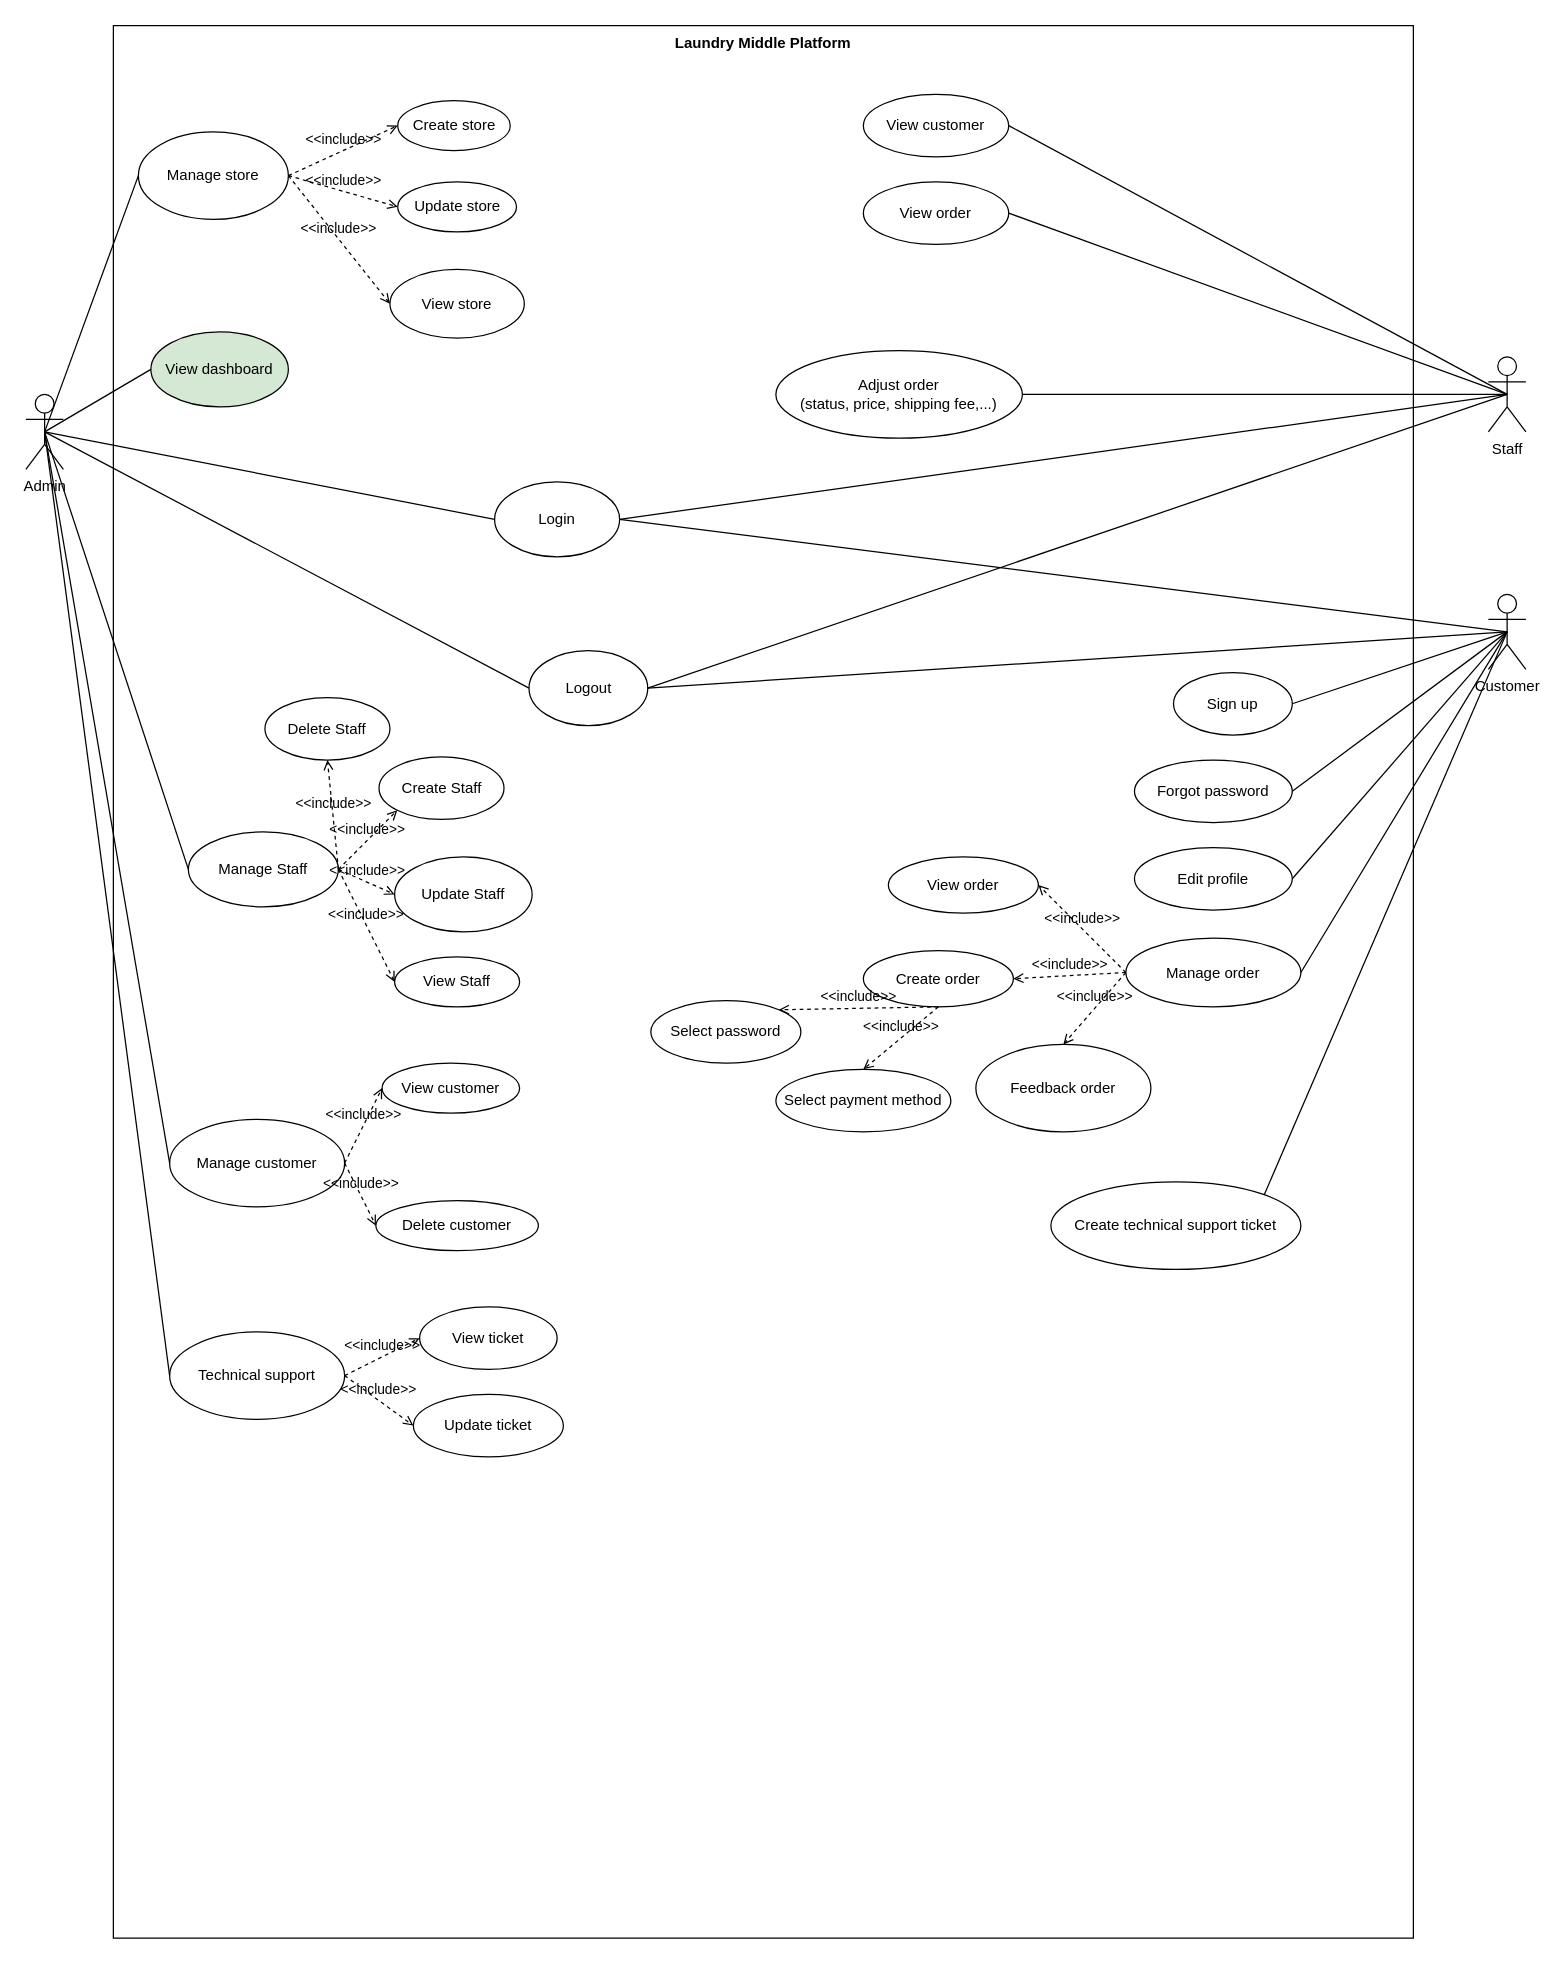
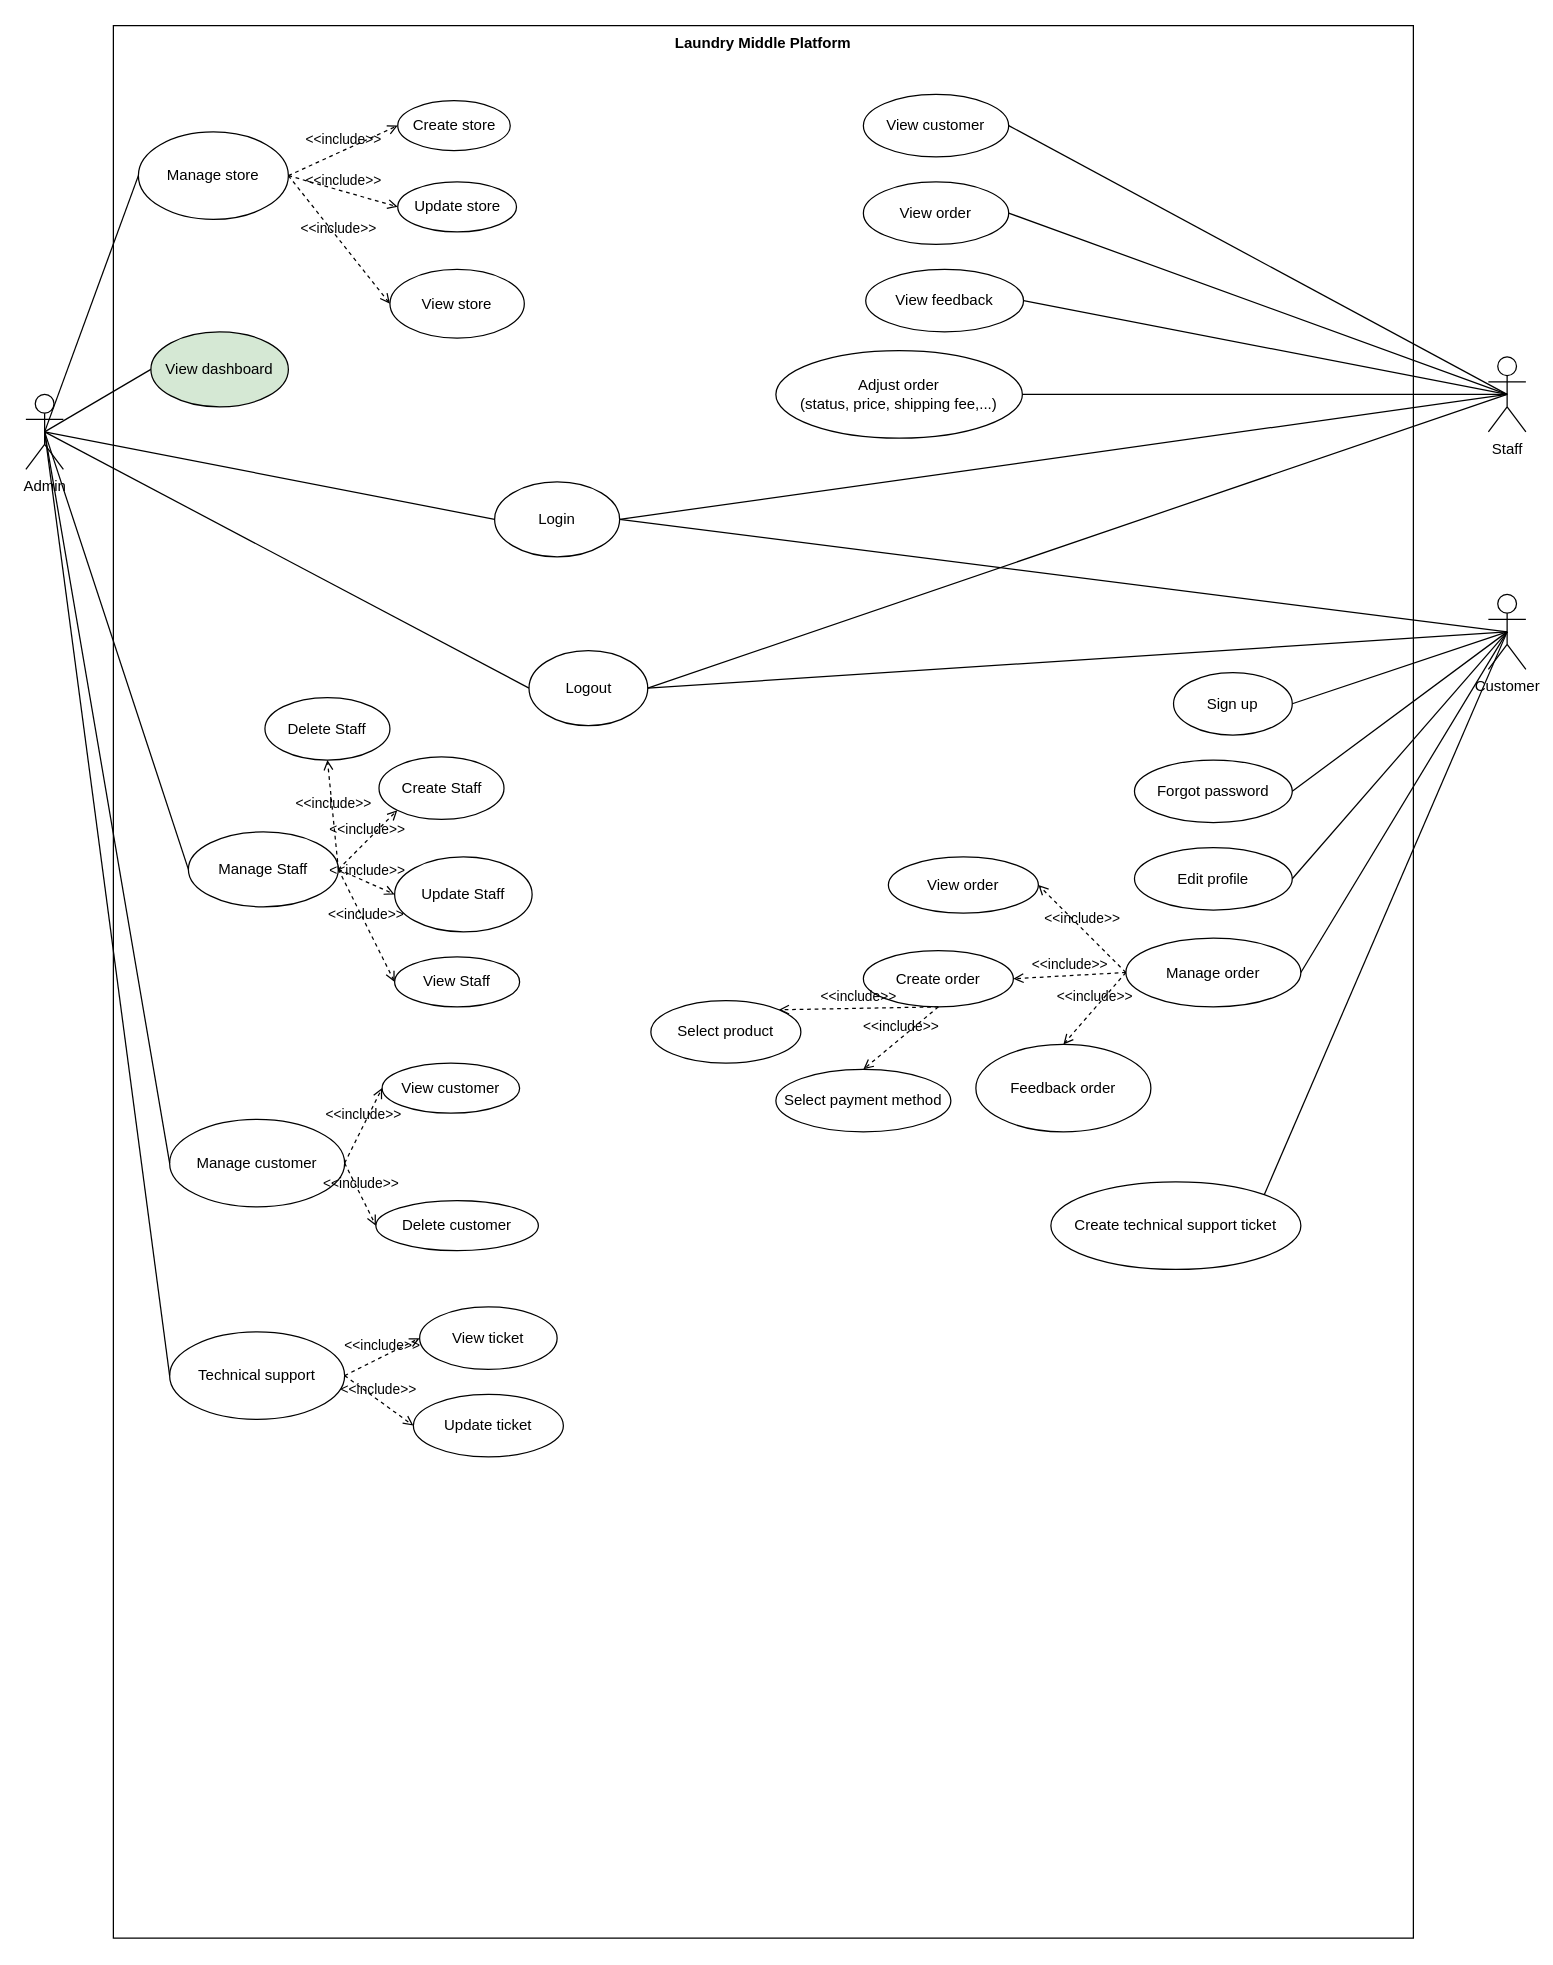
node "View feedback": added
edge "View feedback" -- "Staff": added
node "Select password": label "Select password" -> "Select product"
